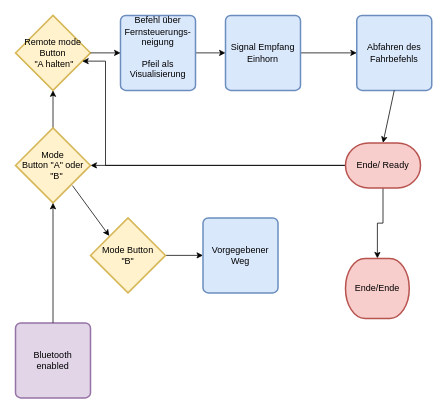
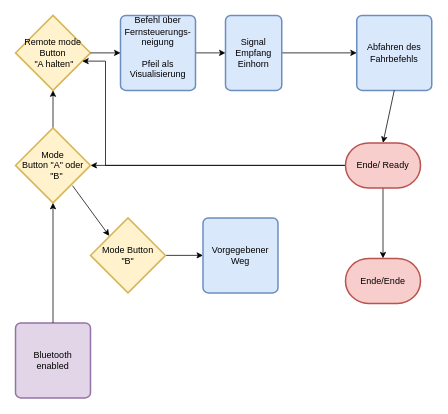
node "Signal Empfang Einhorn": size 75x75 -> 56x75
node "Ende/Ende": size 64x60 -> 75x45
